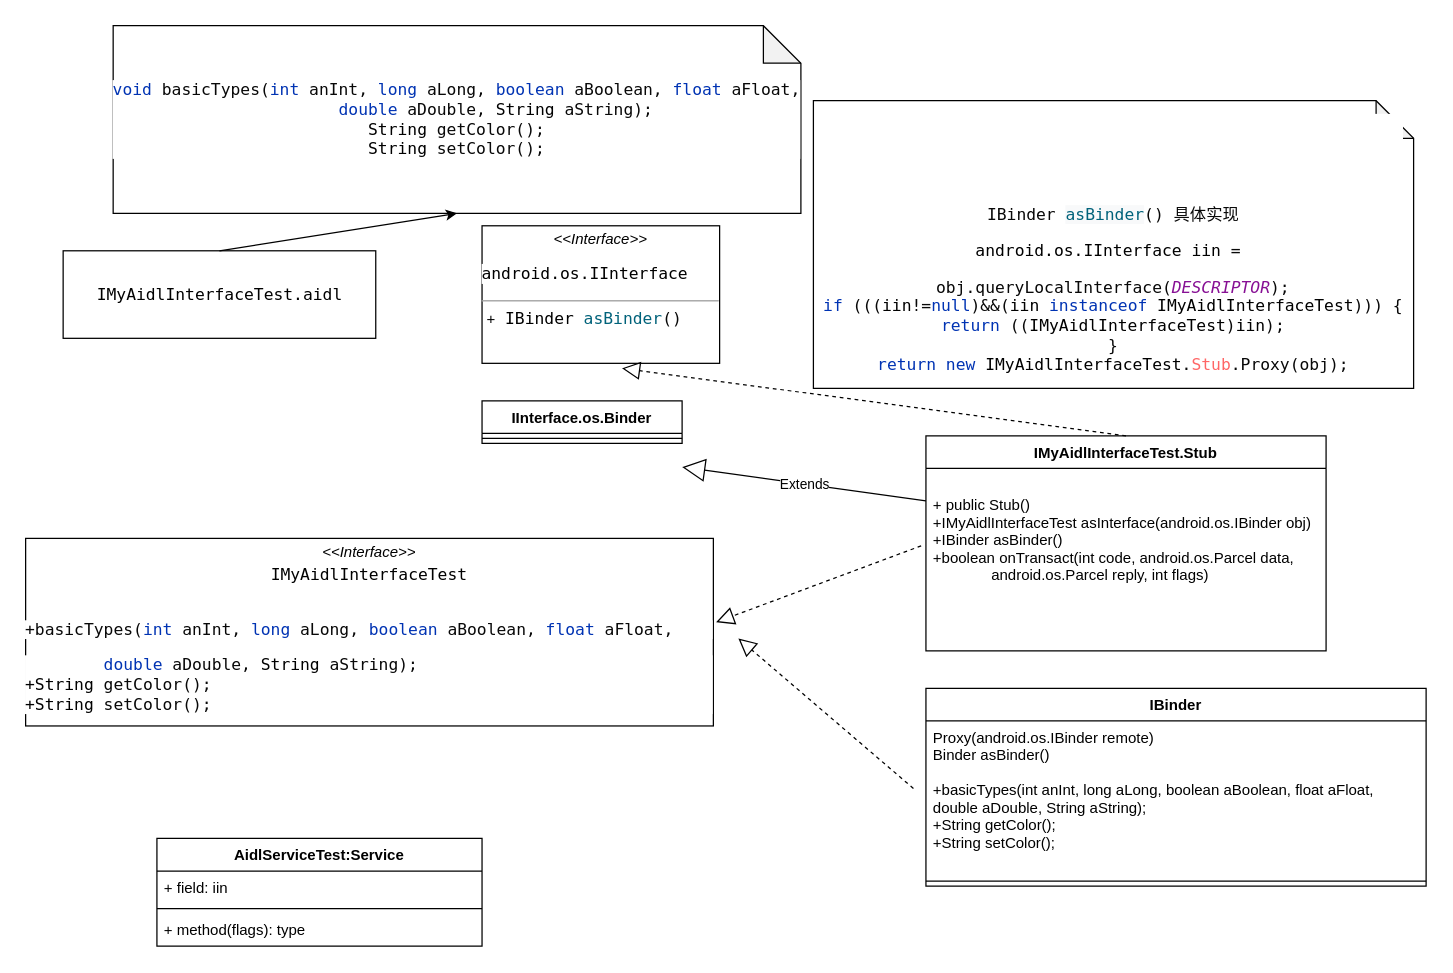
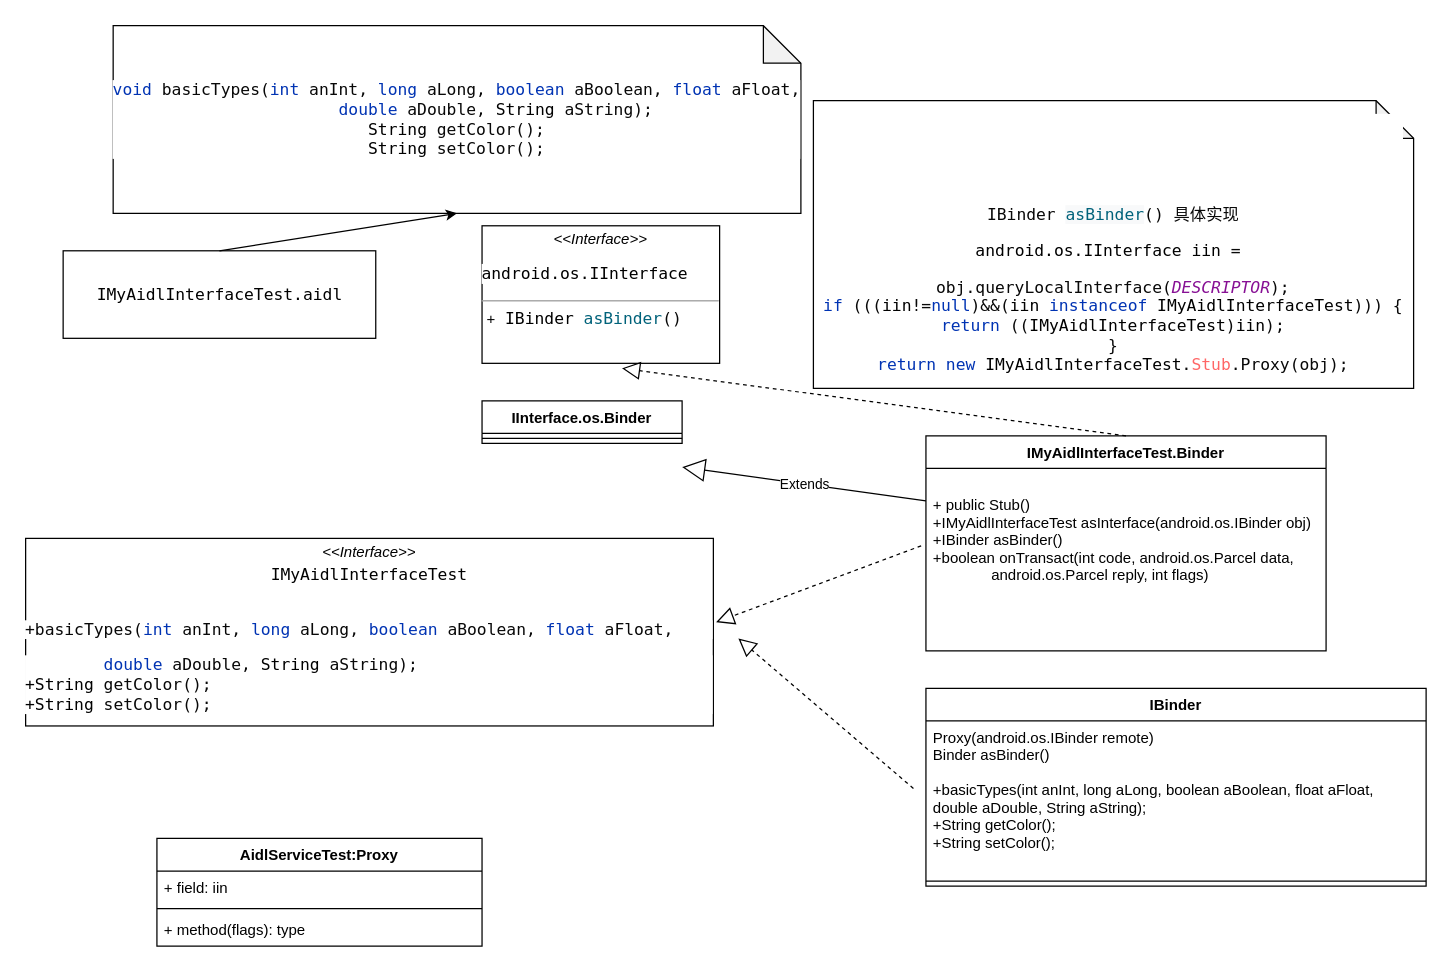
node "IMyAidlInterfaceTest.Stub": label "IMyAidlInterfaceTest.Stub" -> "IMyAidlInterfaceTest.Binder"
node "AidlServiceTest:Service": label "AidlServiceTest:Service" -> "AidlServiceTest:Proxy"
